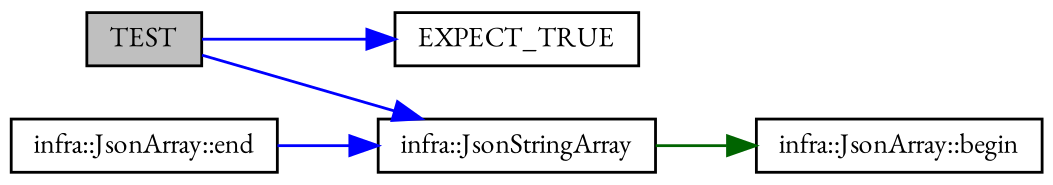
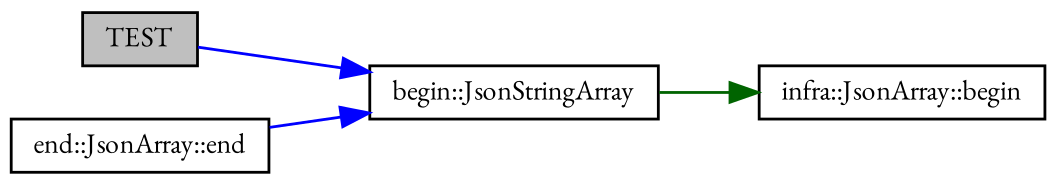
node "EXPECT_TRUE": removed
node "infra::JsonArray::end": label "infra::JsonArray::end" -> "end::JsonArray::end"
node "infra::JsonStringArray": label "infra::JsonStringArray" -> "begin::JsonStringArray"
